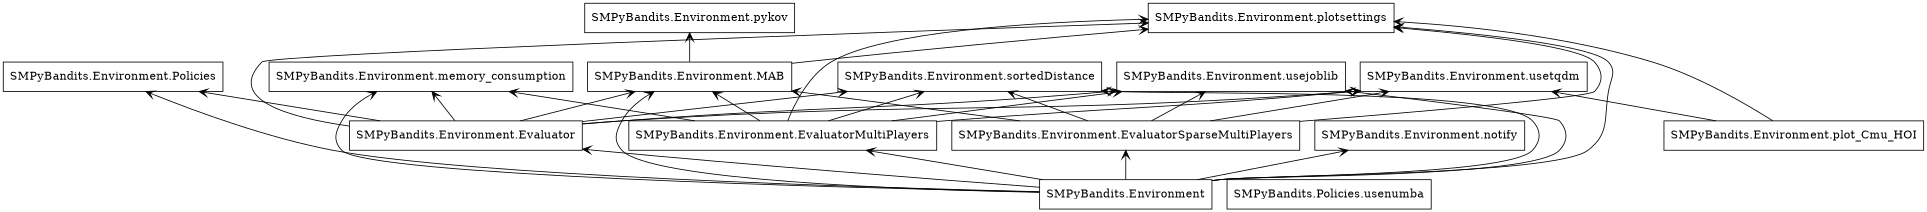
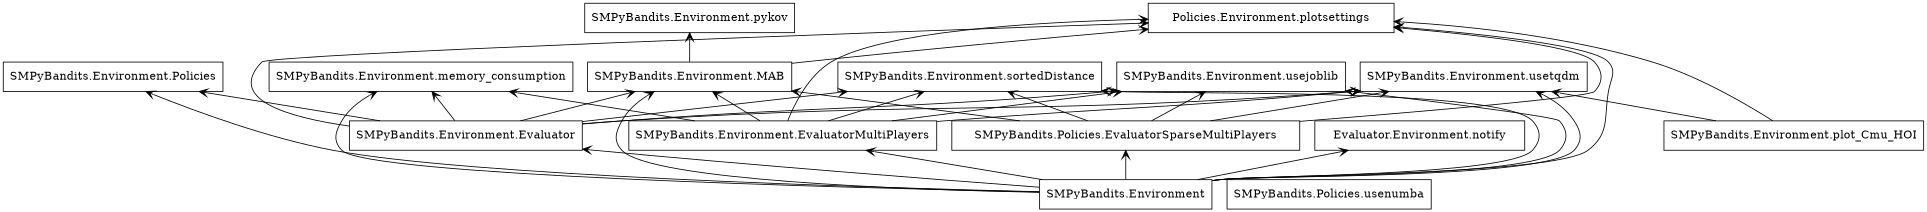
node "SMPyBandits.Environment.plotsettings": label "SMPyBandits.Environment.plotsettings" -> "Policies.Environment.plotsettings"
node "SMPyBandits.Environment.EvaluatorSparseMultiPlayers": label "SMPyBandits.Environment.EvaluatorSparseMultiPlayers" -> "SMPyBandits.Policies.EvaluatorSparseMultiPlayers"
node "SMPyBandits.Environment.notify": label "SMPyBandits.Environment.notify" -> "Evaluator.Environment.notify"
edge "SMPyBandits.Environment" -> "SMPyBandits.Environment.usetqdm": added
